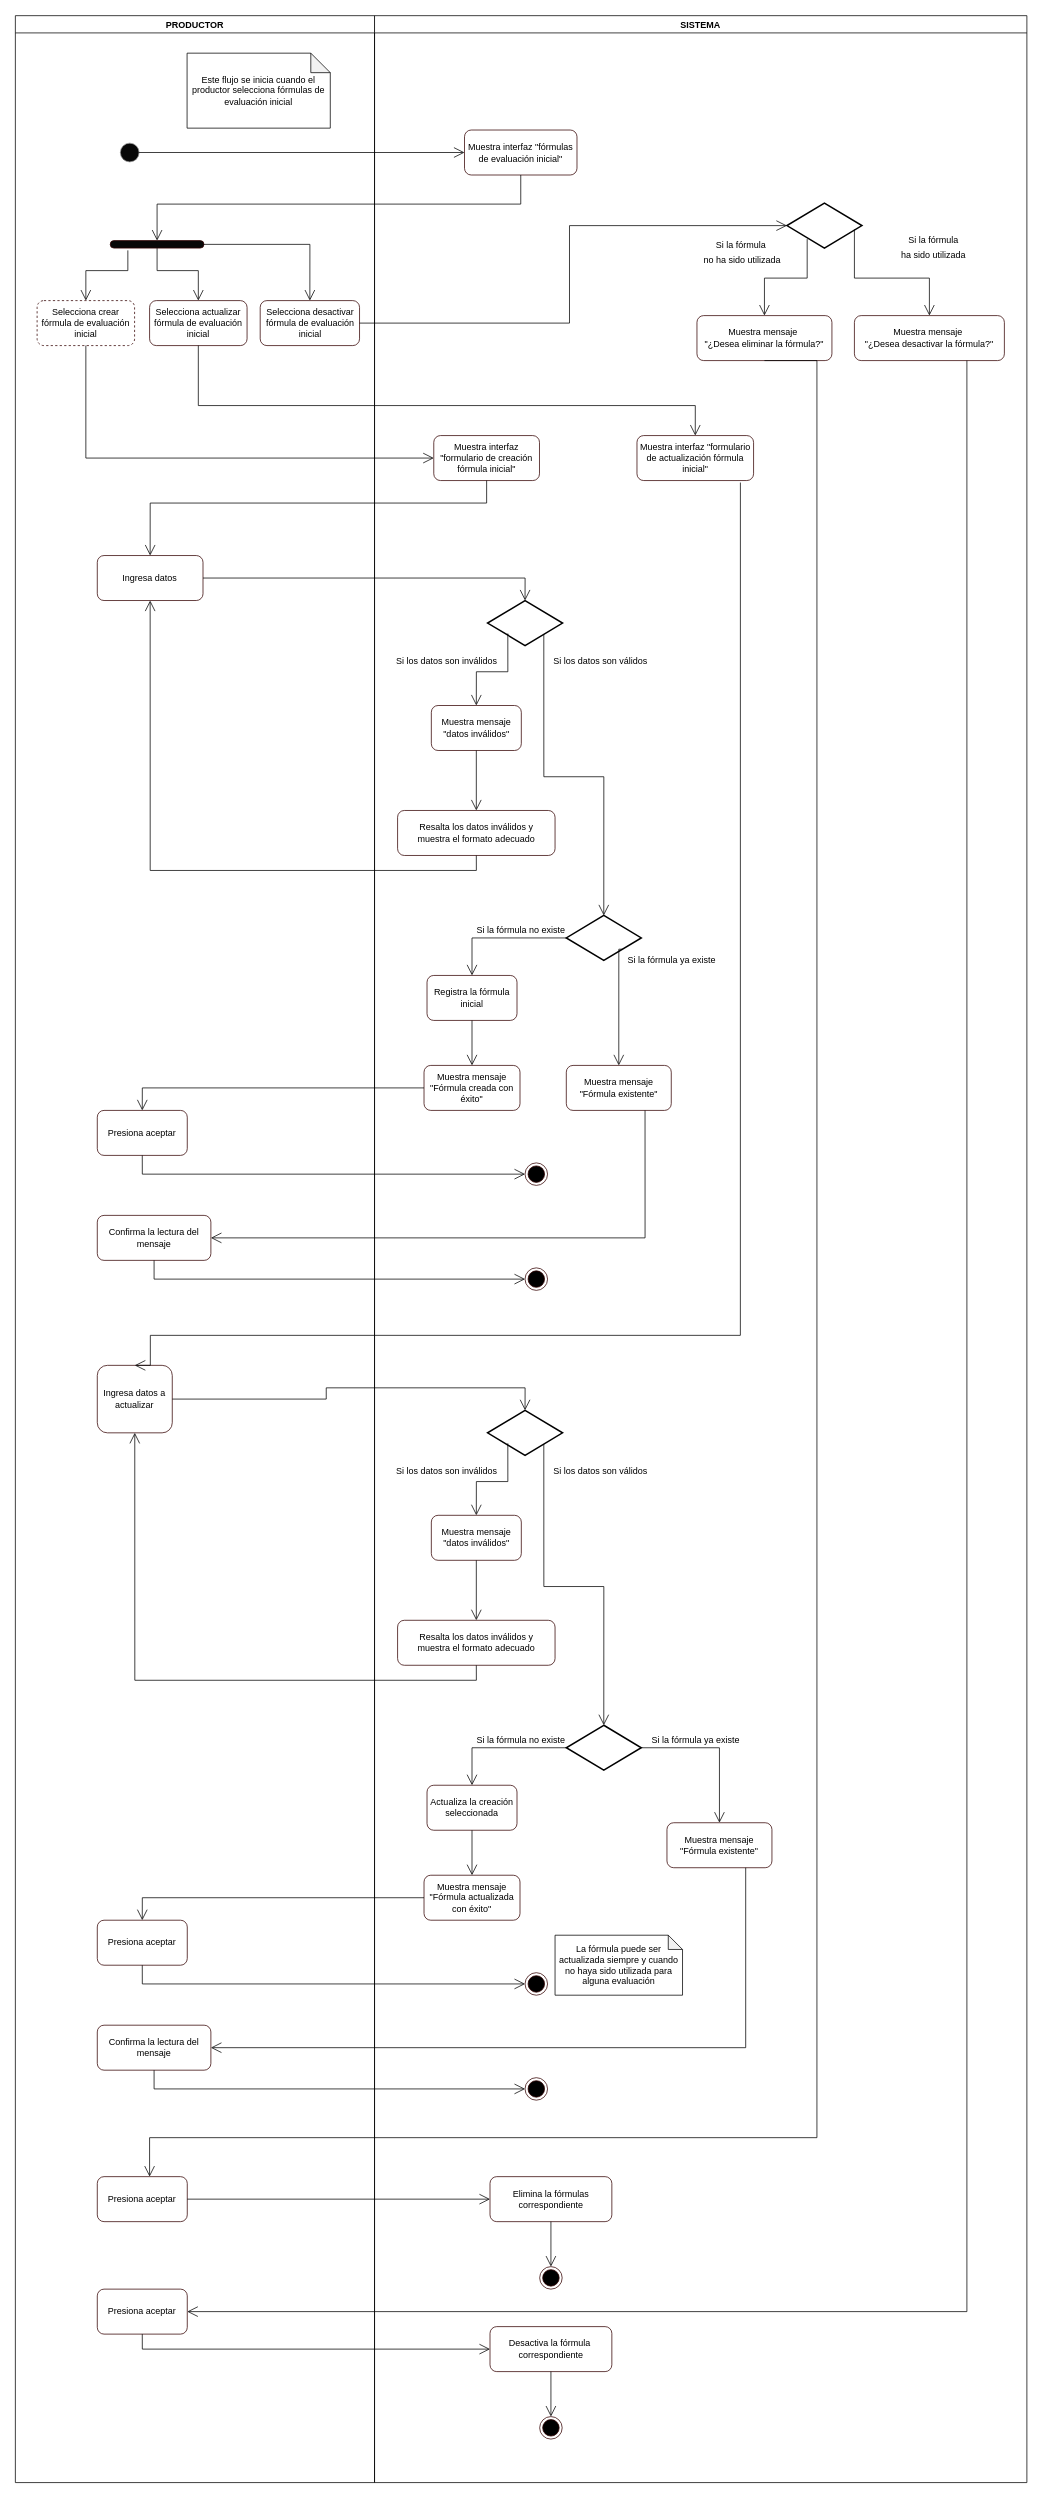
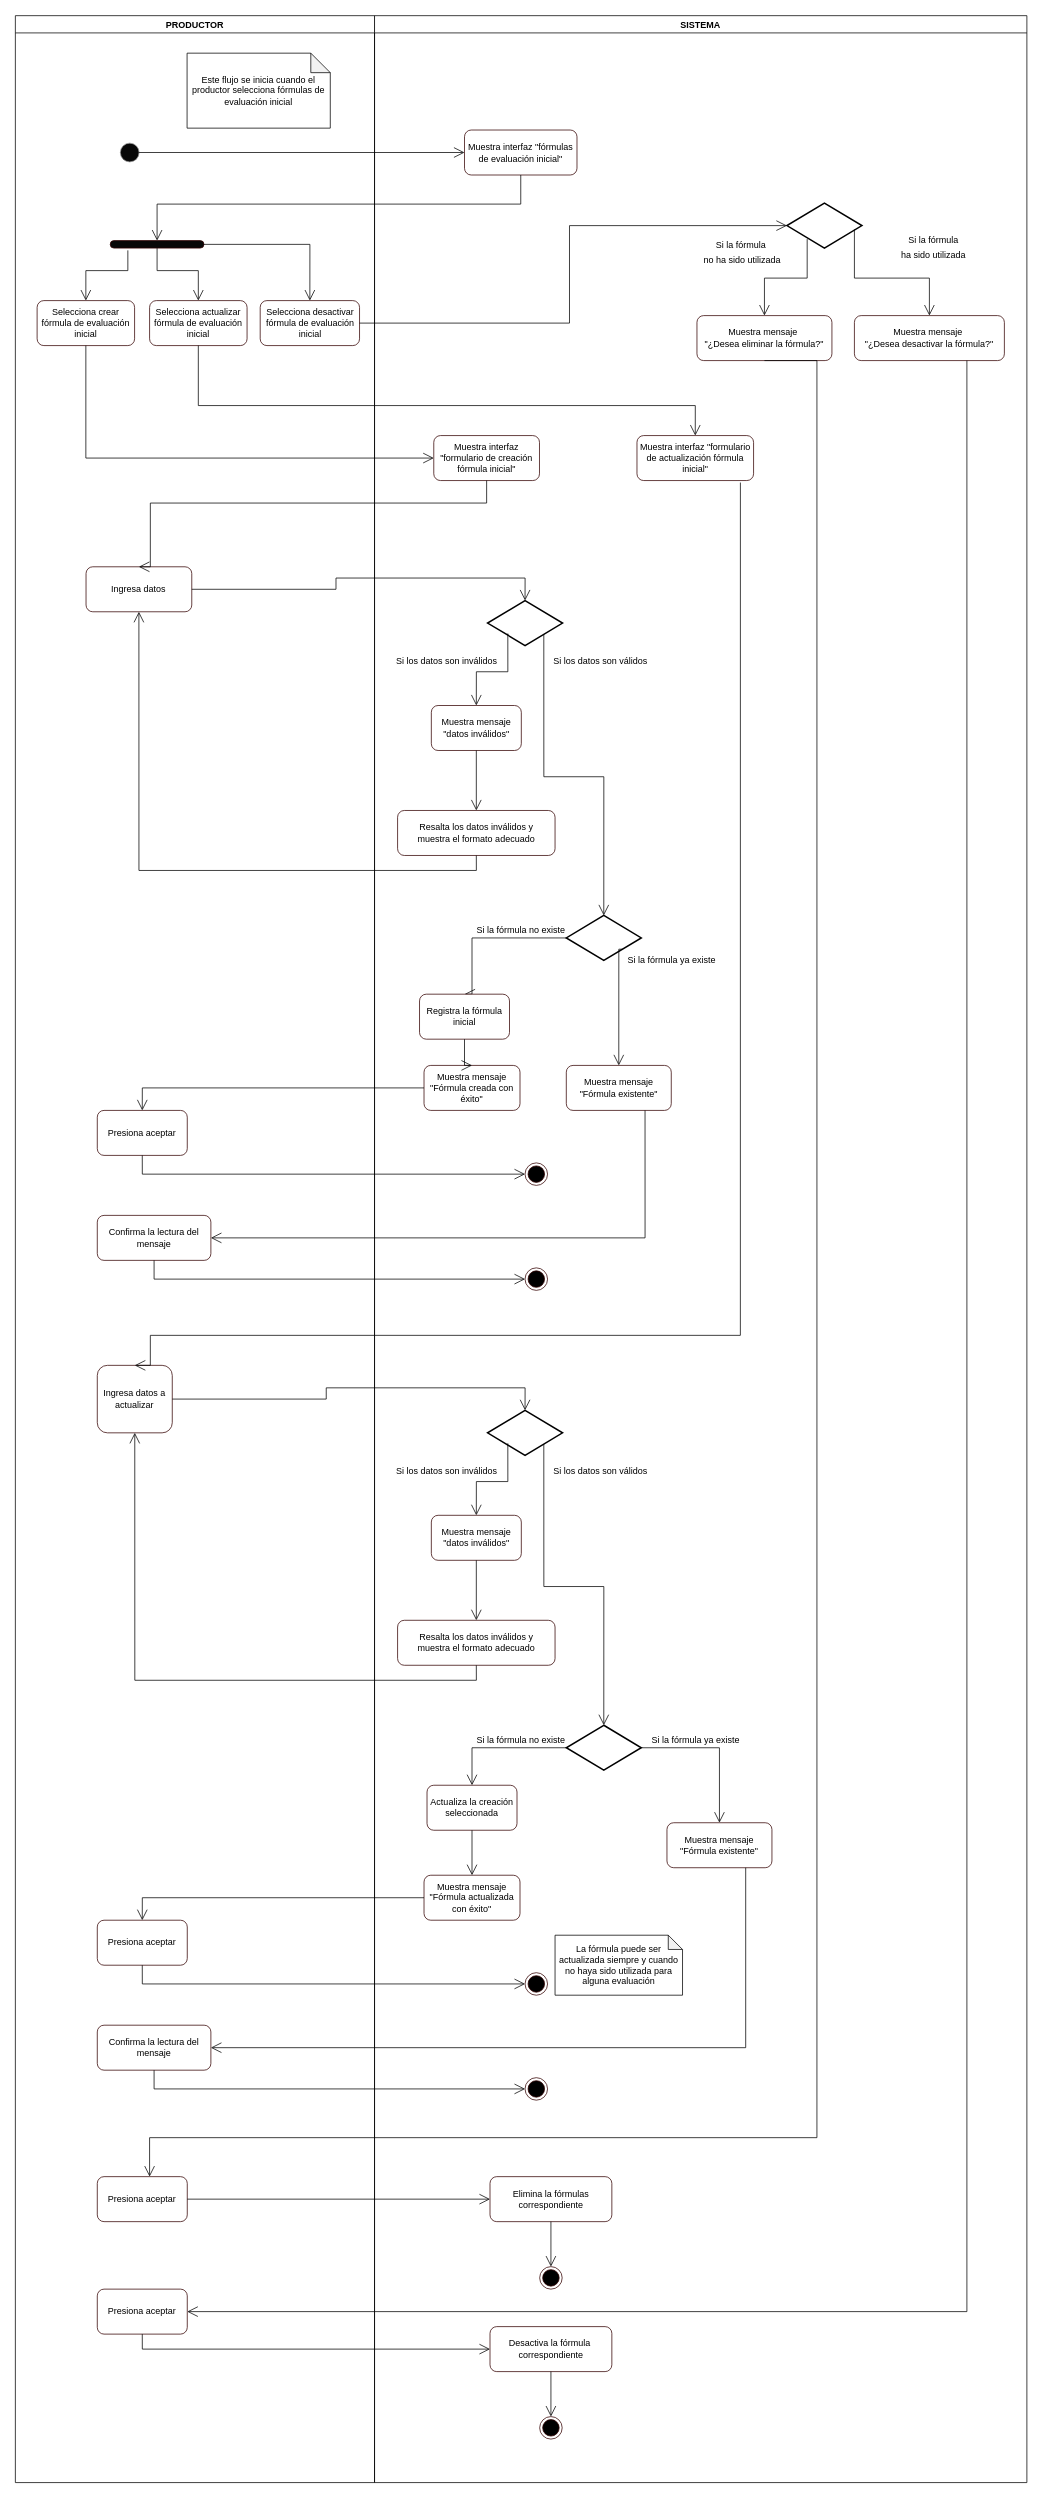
node "Selecciona crear fórmula de evaluación inicial": style dashed -> solid
node "Ingresa datos": moved (150, 578) -> (139, 589)
node "Registra la fórmula inicial": moved (472, 998) -> (465, 1017)
